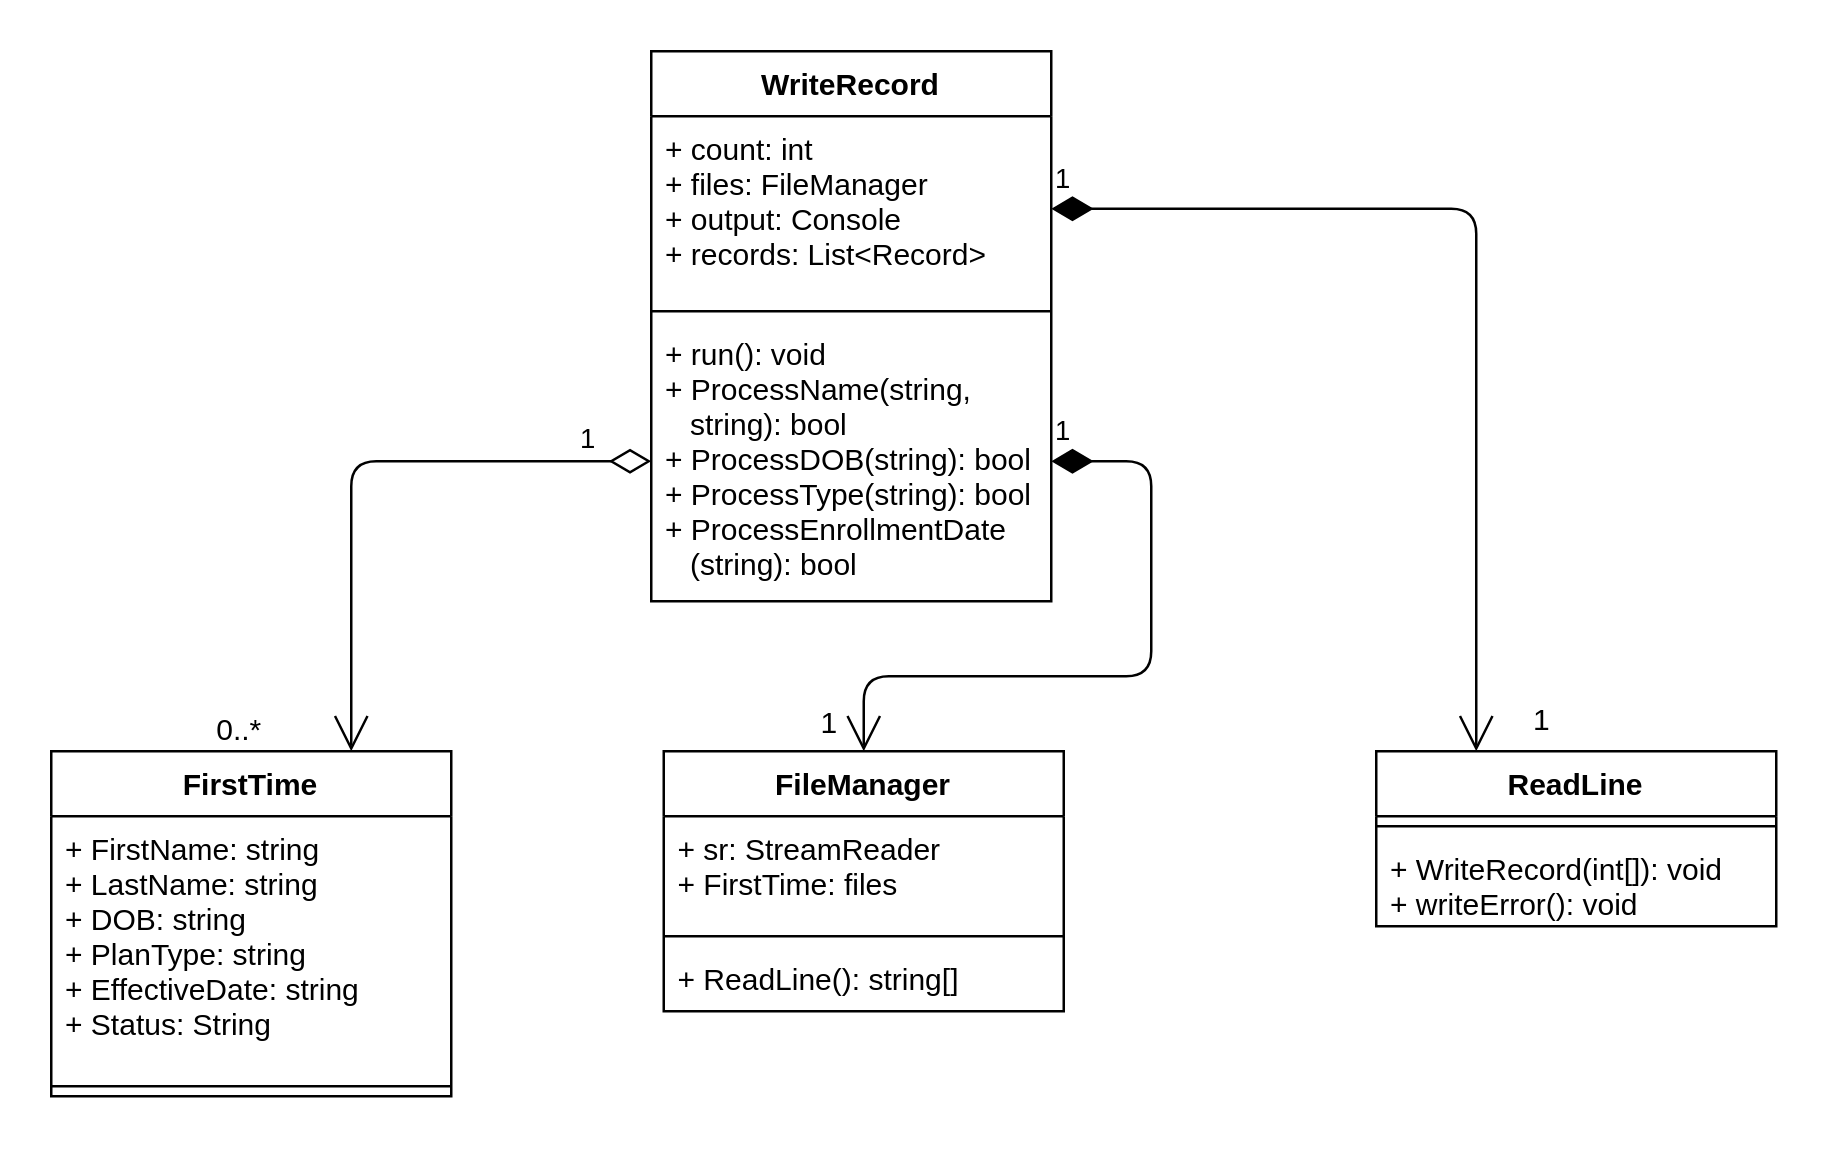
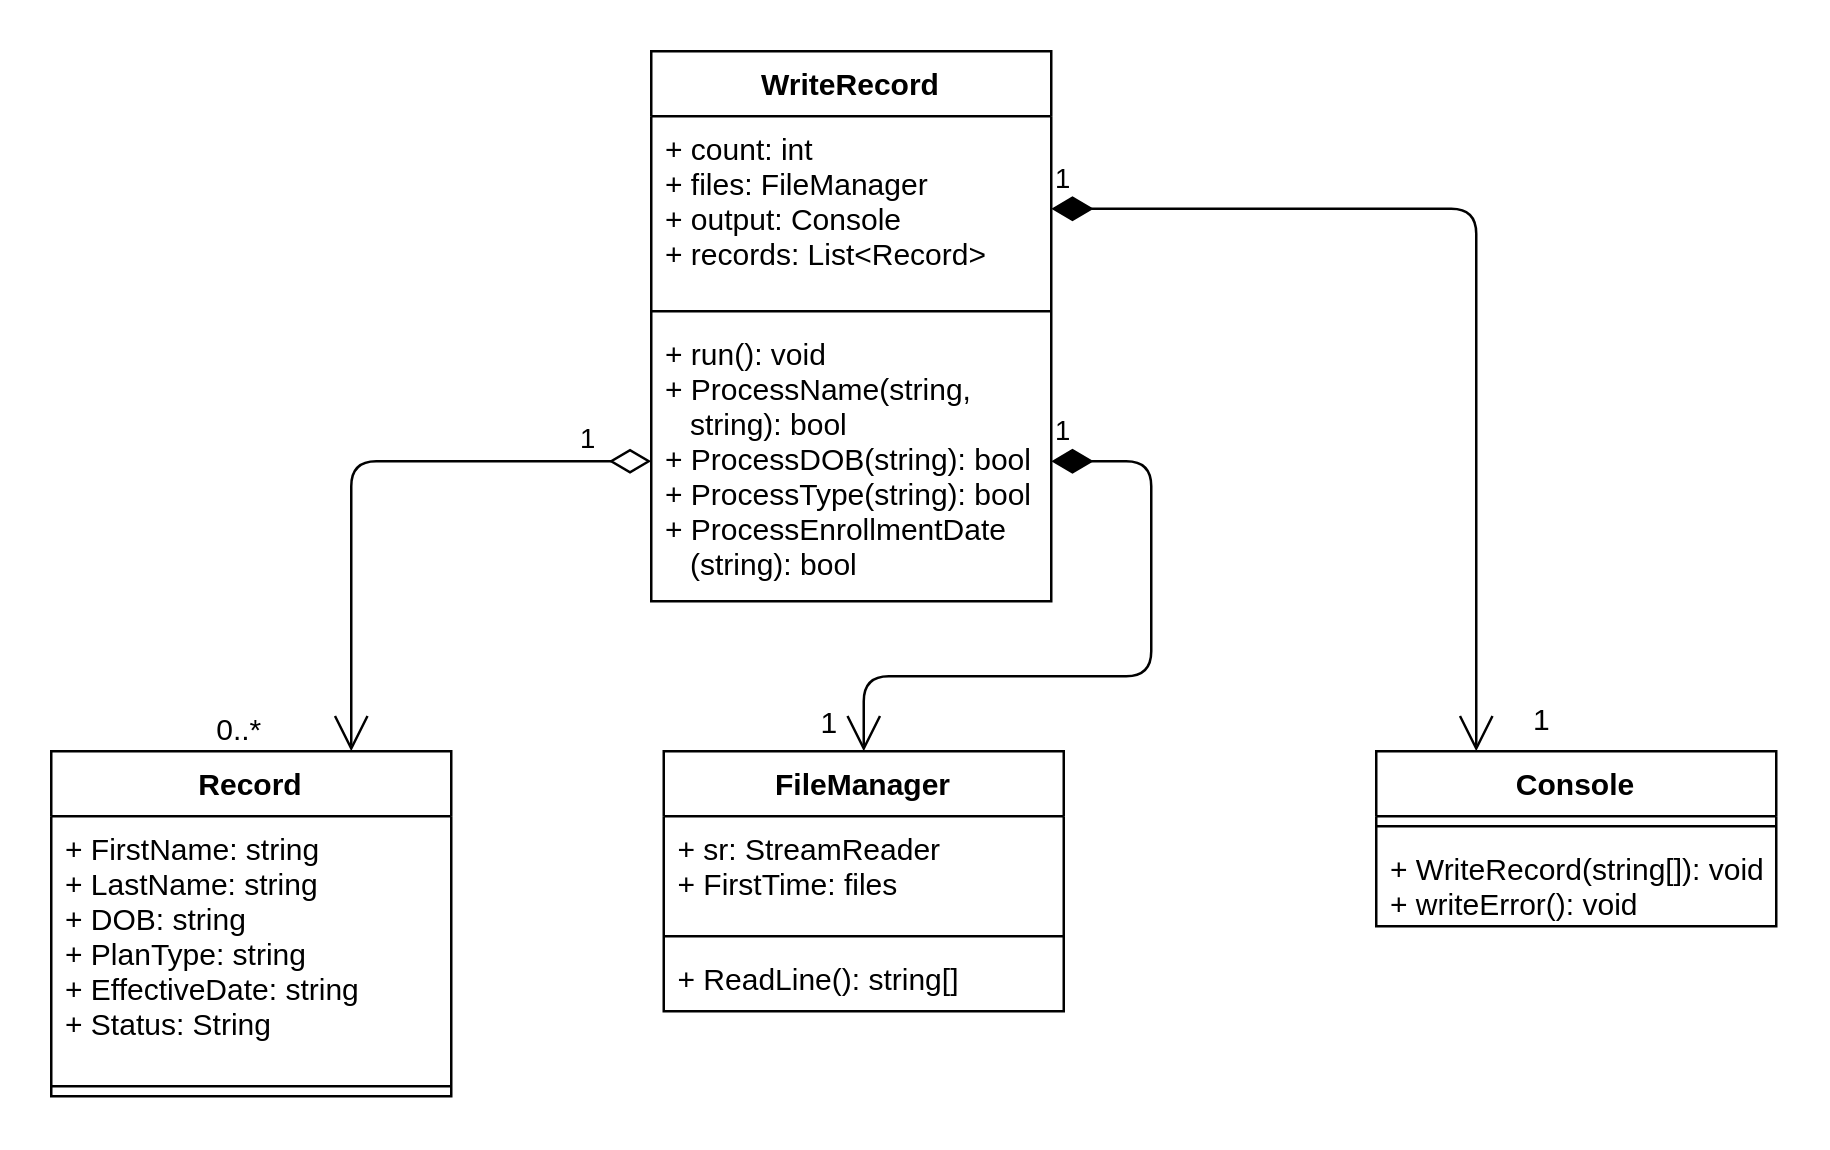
node "FirstTime": label "FirstTime" -> "Record"
node "ReadLine": label "ReadLine" -> "Console"
node "+ WriteRecord(int[]): void + writeError(): void": label "+ WriteRecord(int[]): void + writeError(): void" -> "+ WriteRecord(string[]): void + writeError(): void"
